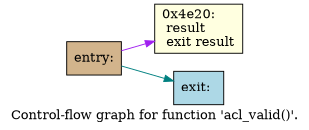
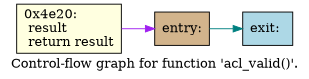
node "0x4e20:": text "exit result" -> "return result"
edge "entry:" -> "0x4e20:": reversed
